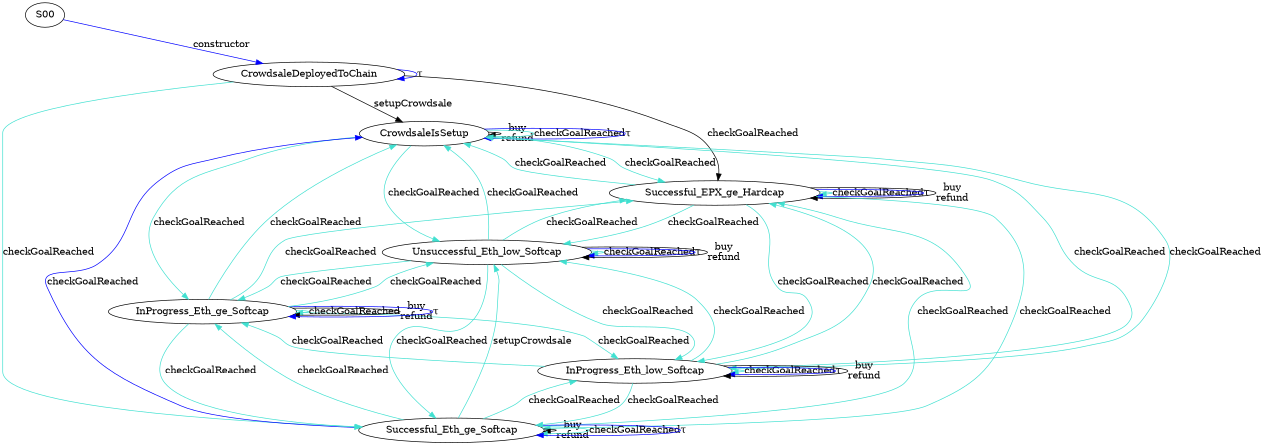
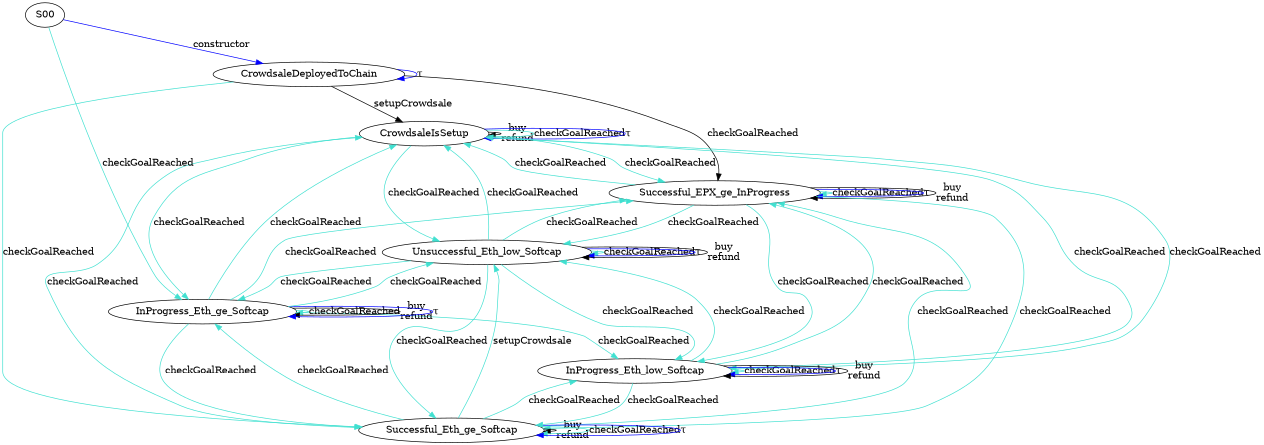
node "Successful_EPX_ge_Hardcap": label "Successful_EPX_ge_Hardcap" -> "Successful_EPX_ge_InProgress"
edge "Successful_Eth_ge_Softcap" -> "CrowdsaleIsSetup": color blue -> turquoise
edge "InProgress_Eth_low_Softcap" -> "InProgress_Eth_ge_Softcap": now "S00" -> "InProgress_Eth_ge_Softcap"
